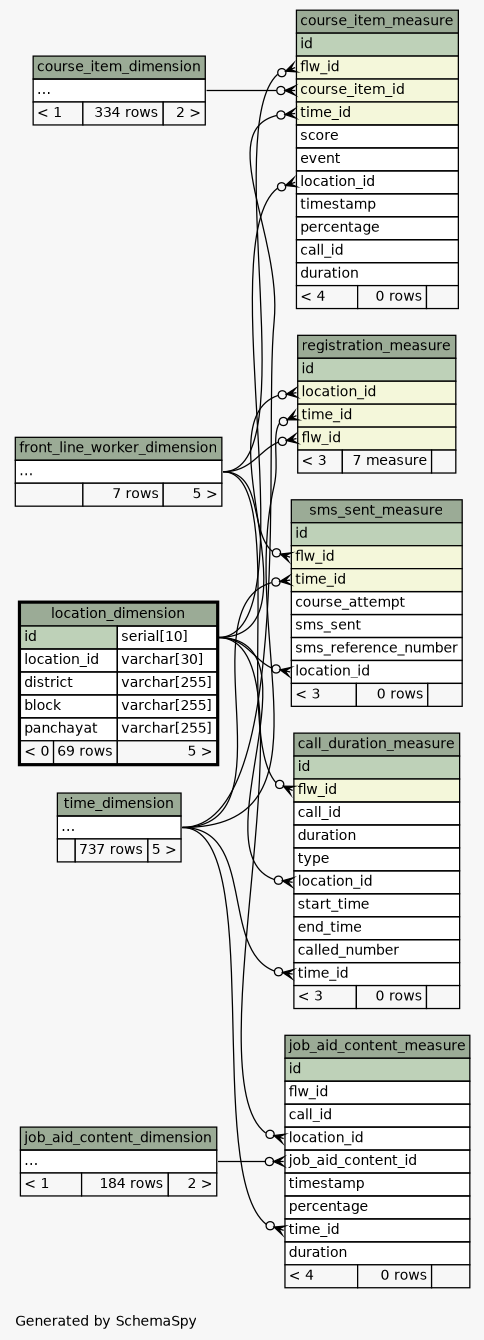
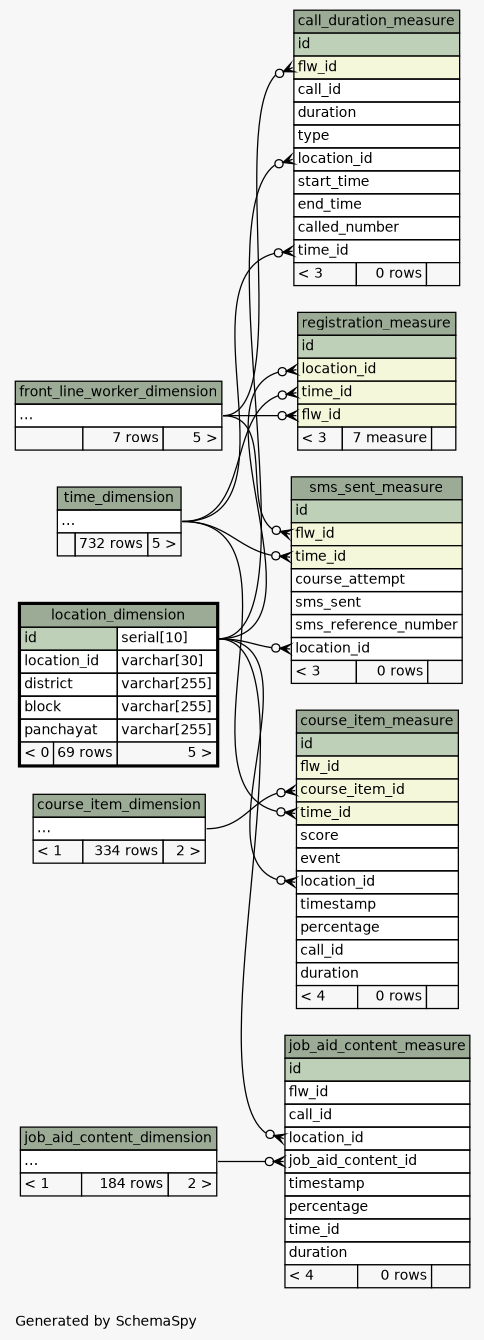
edge "front_line_worker_dimension" -> "course_item_measure": removed
node "time_dimension": text "737 rows" -> "732 rows"
edge "time_dimension" -> "job_aid_content_measure": removed
